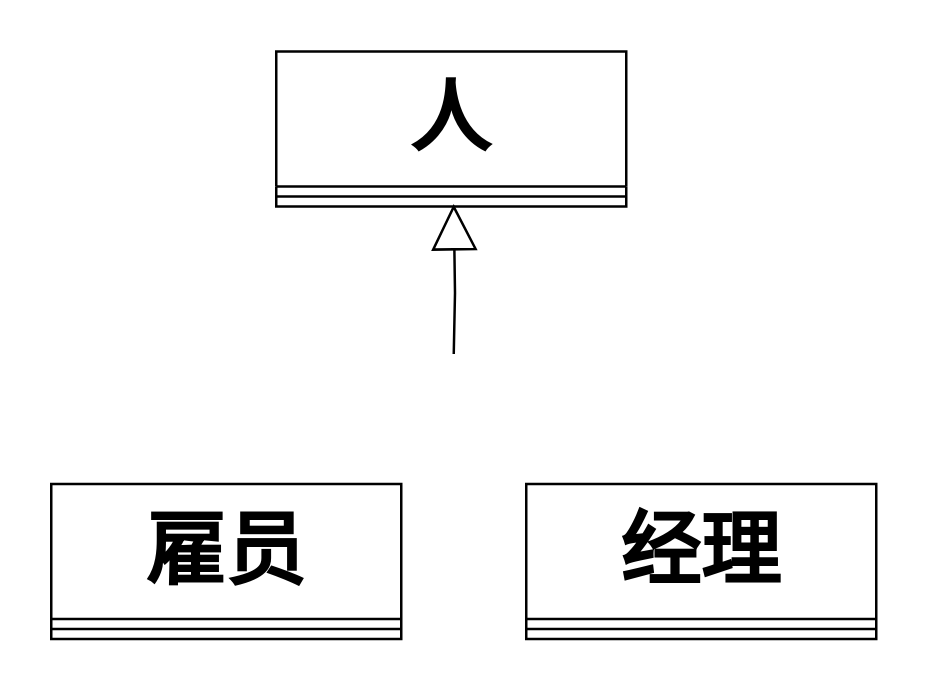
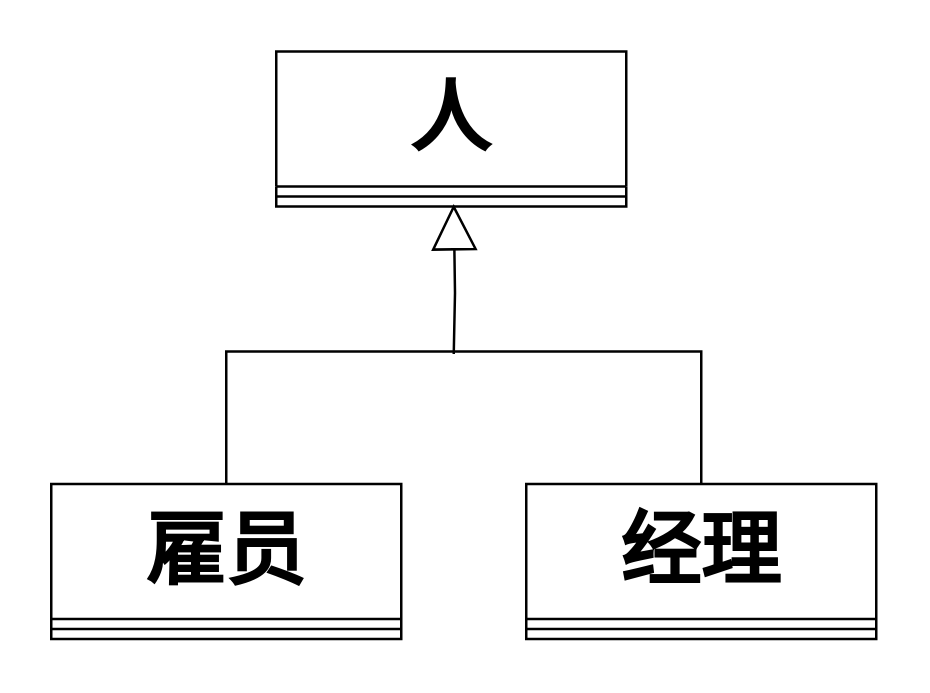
edge "雇员" -- "经理": added
